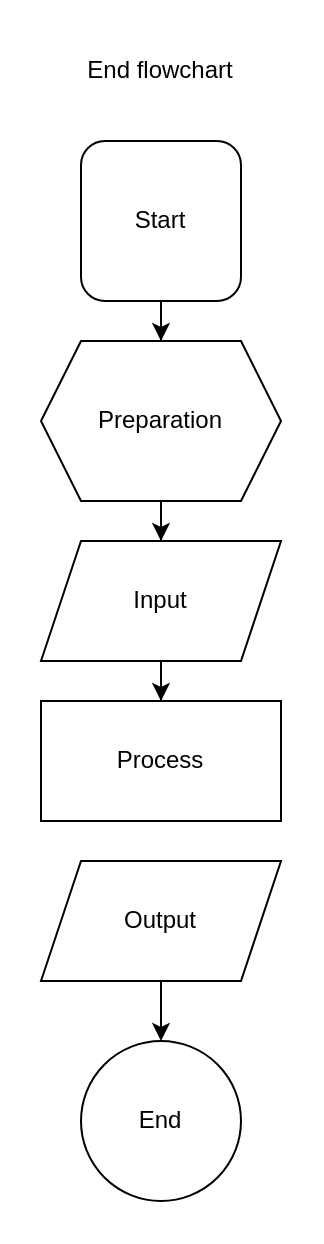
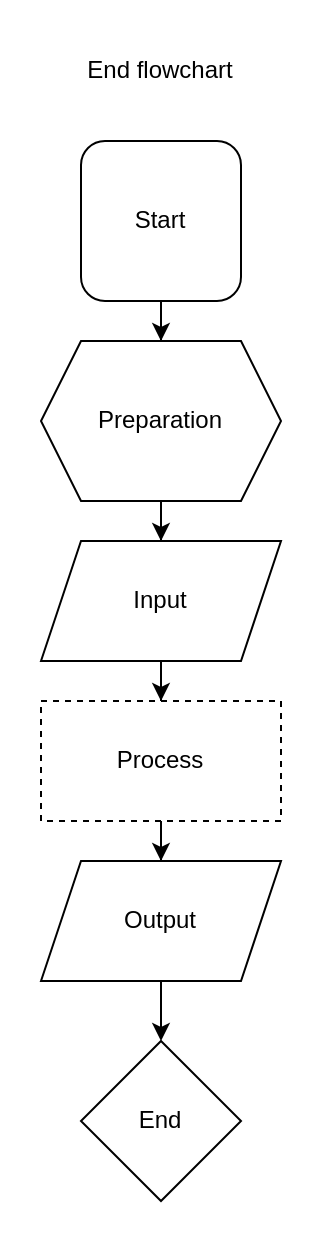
node "Process": style solid -> dashed
edge "Process" -> "Output": added
node "End": shape ellipse -> diamond
